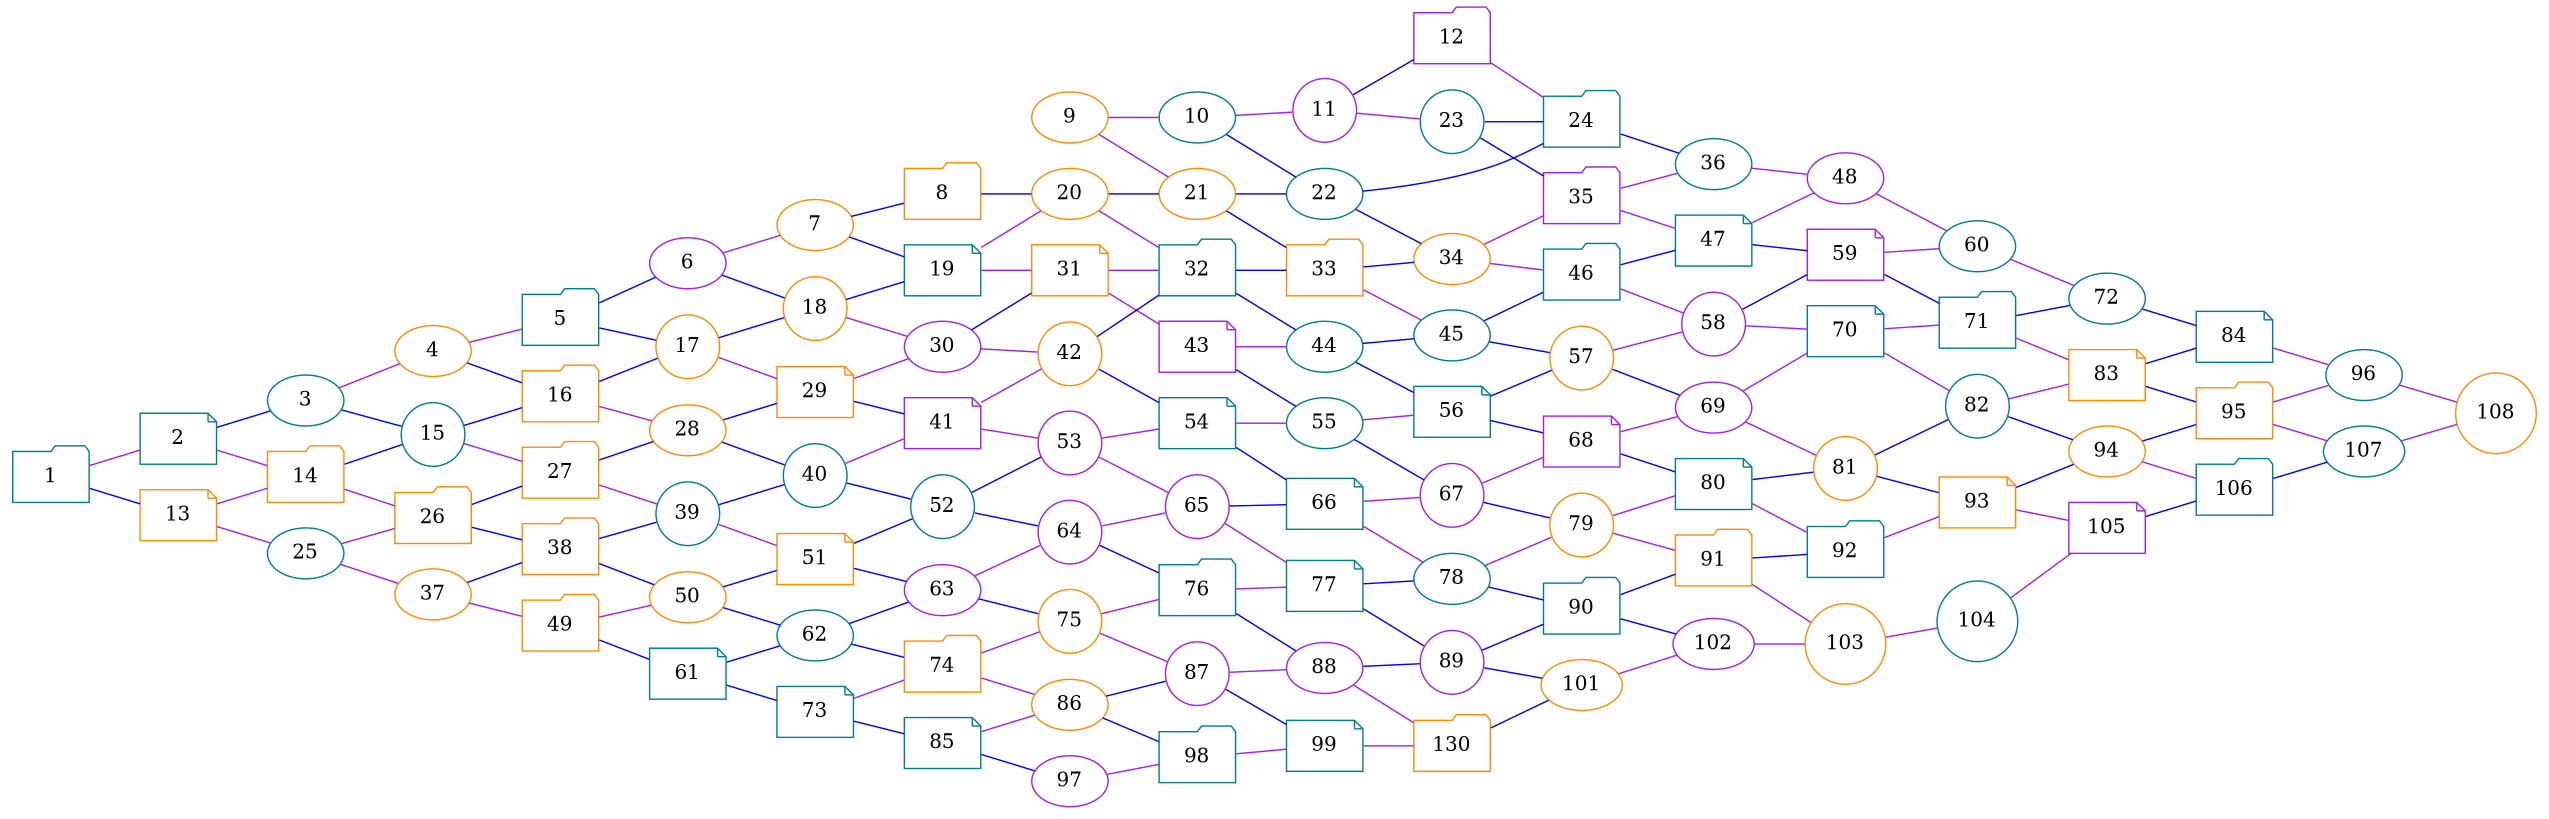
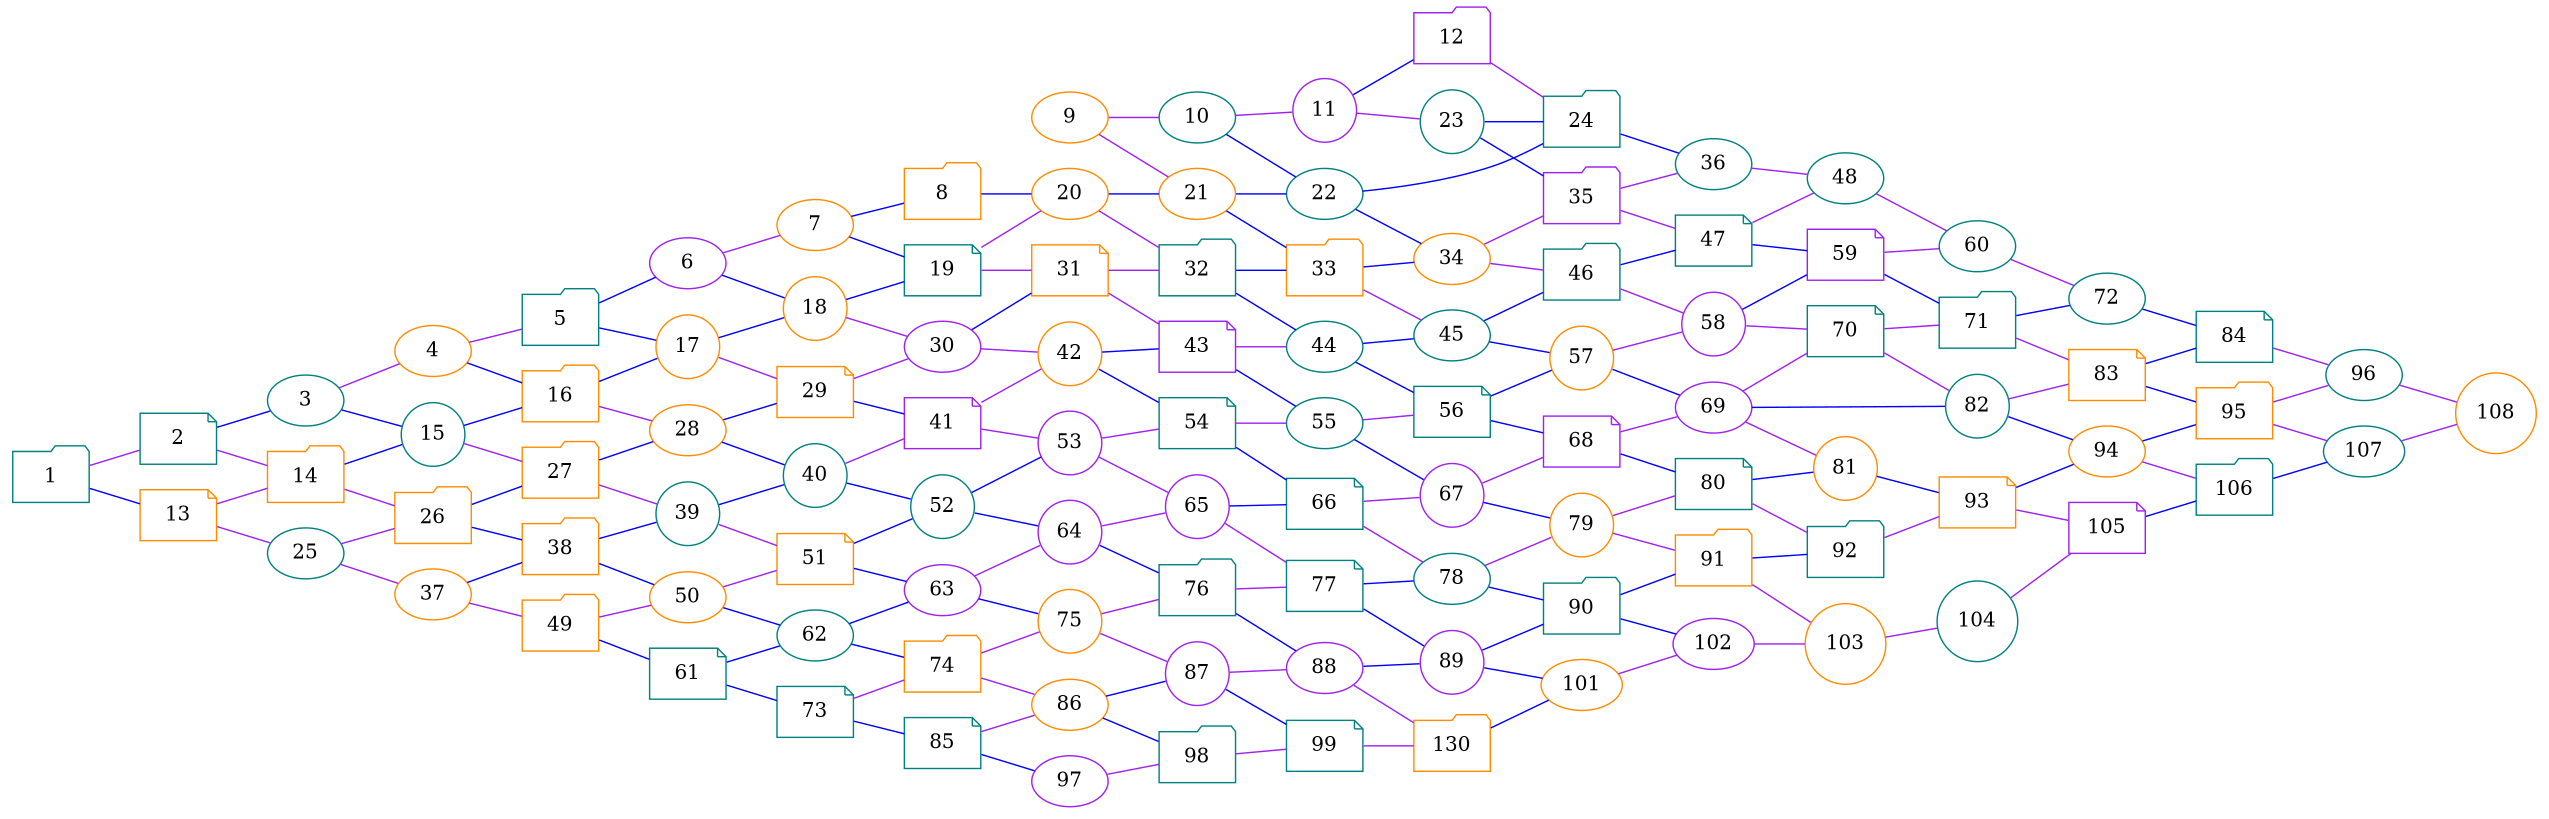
node "48": color purple -> teal
edge "32" -- "42": now "43" -- "42"
edge "82" -- "81": now "82" -- "69"
edge "51" -- "50": color blue -> purple
